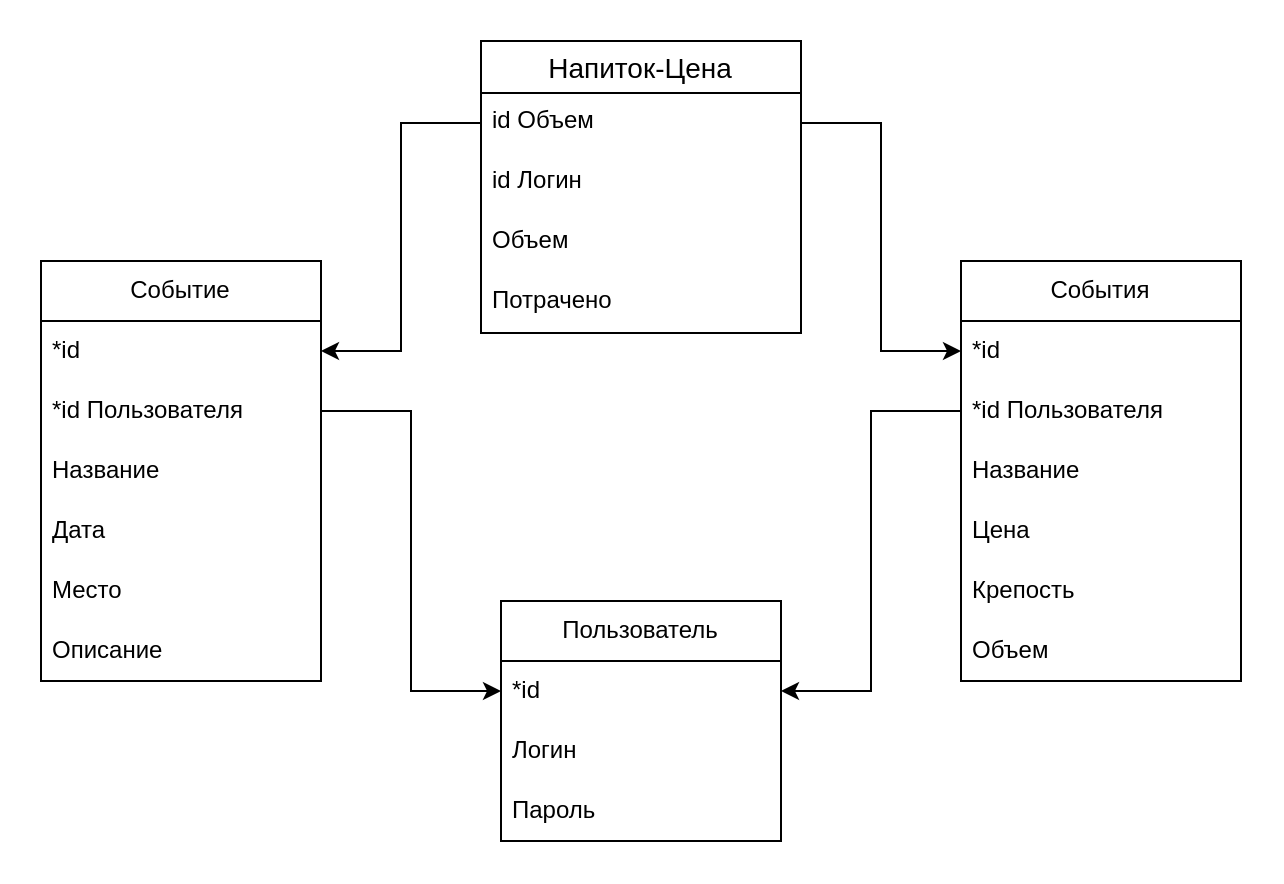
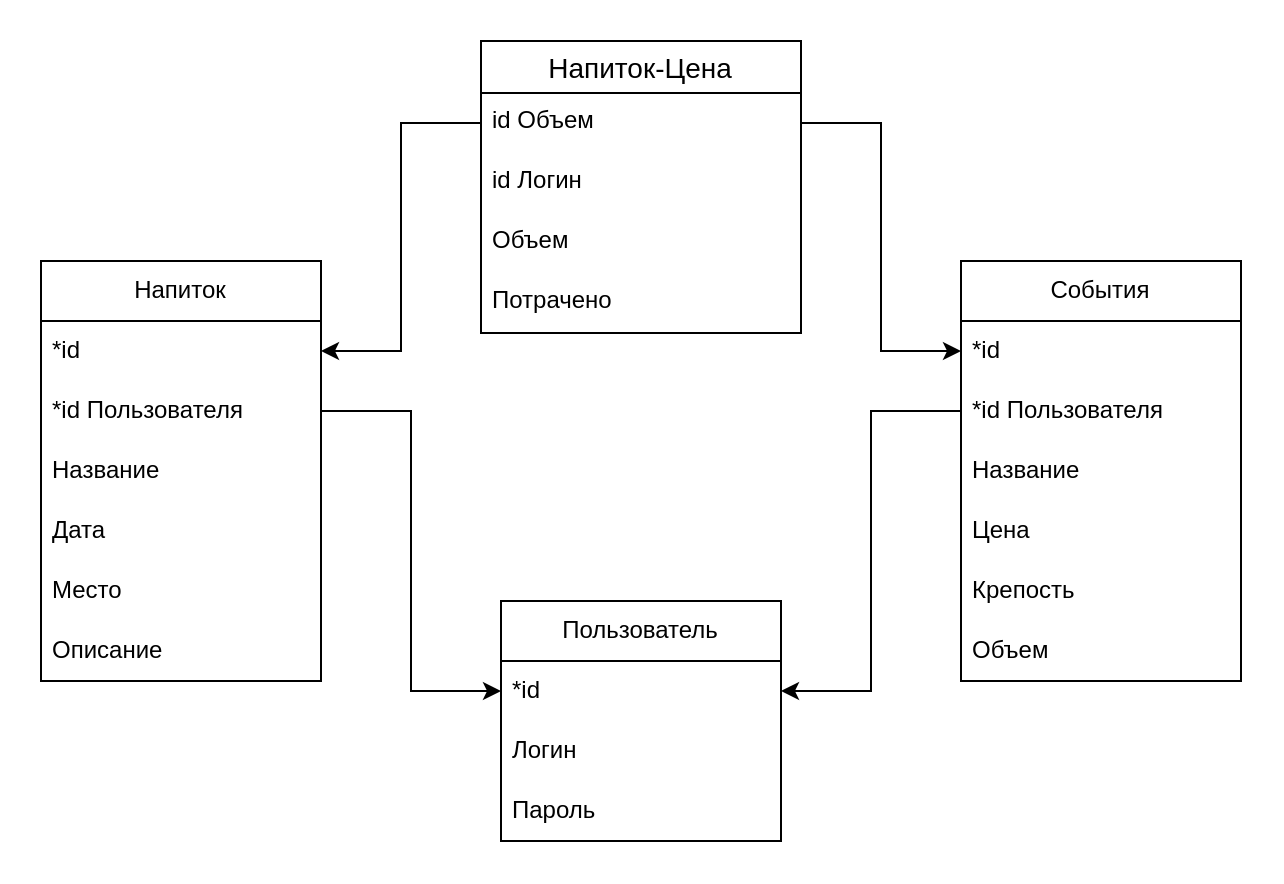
node "Событие": label "Событие" -> "Напиток"
